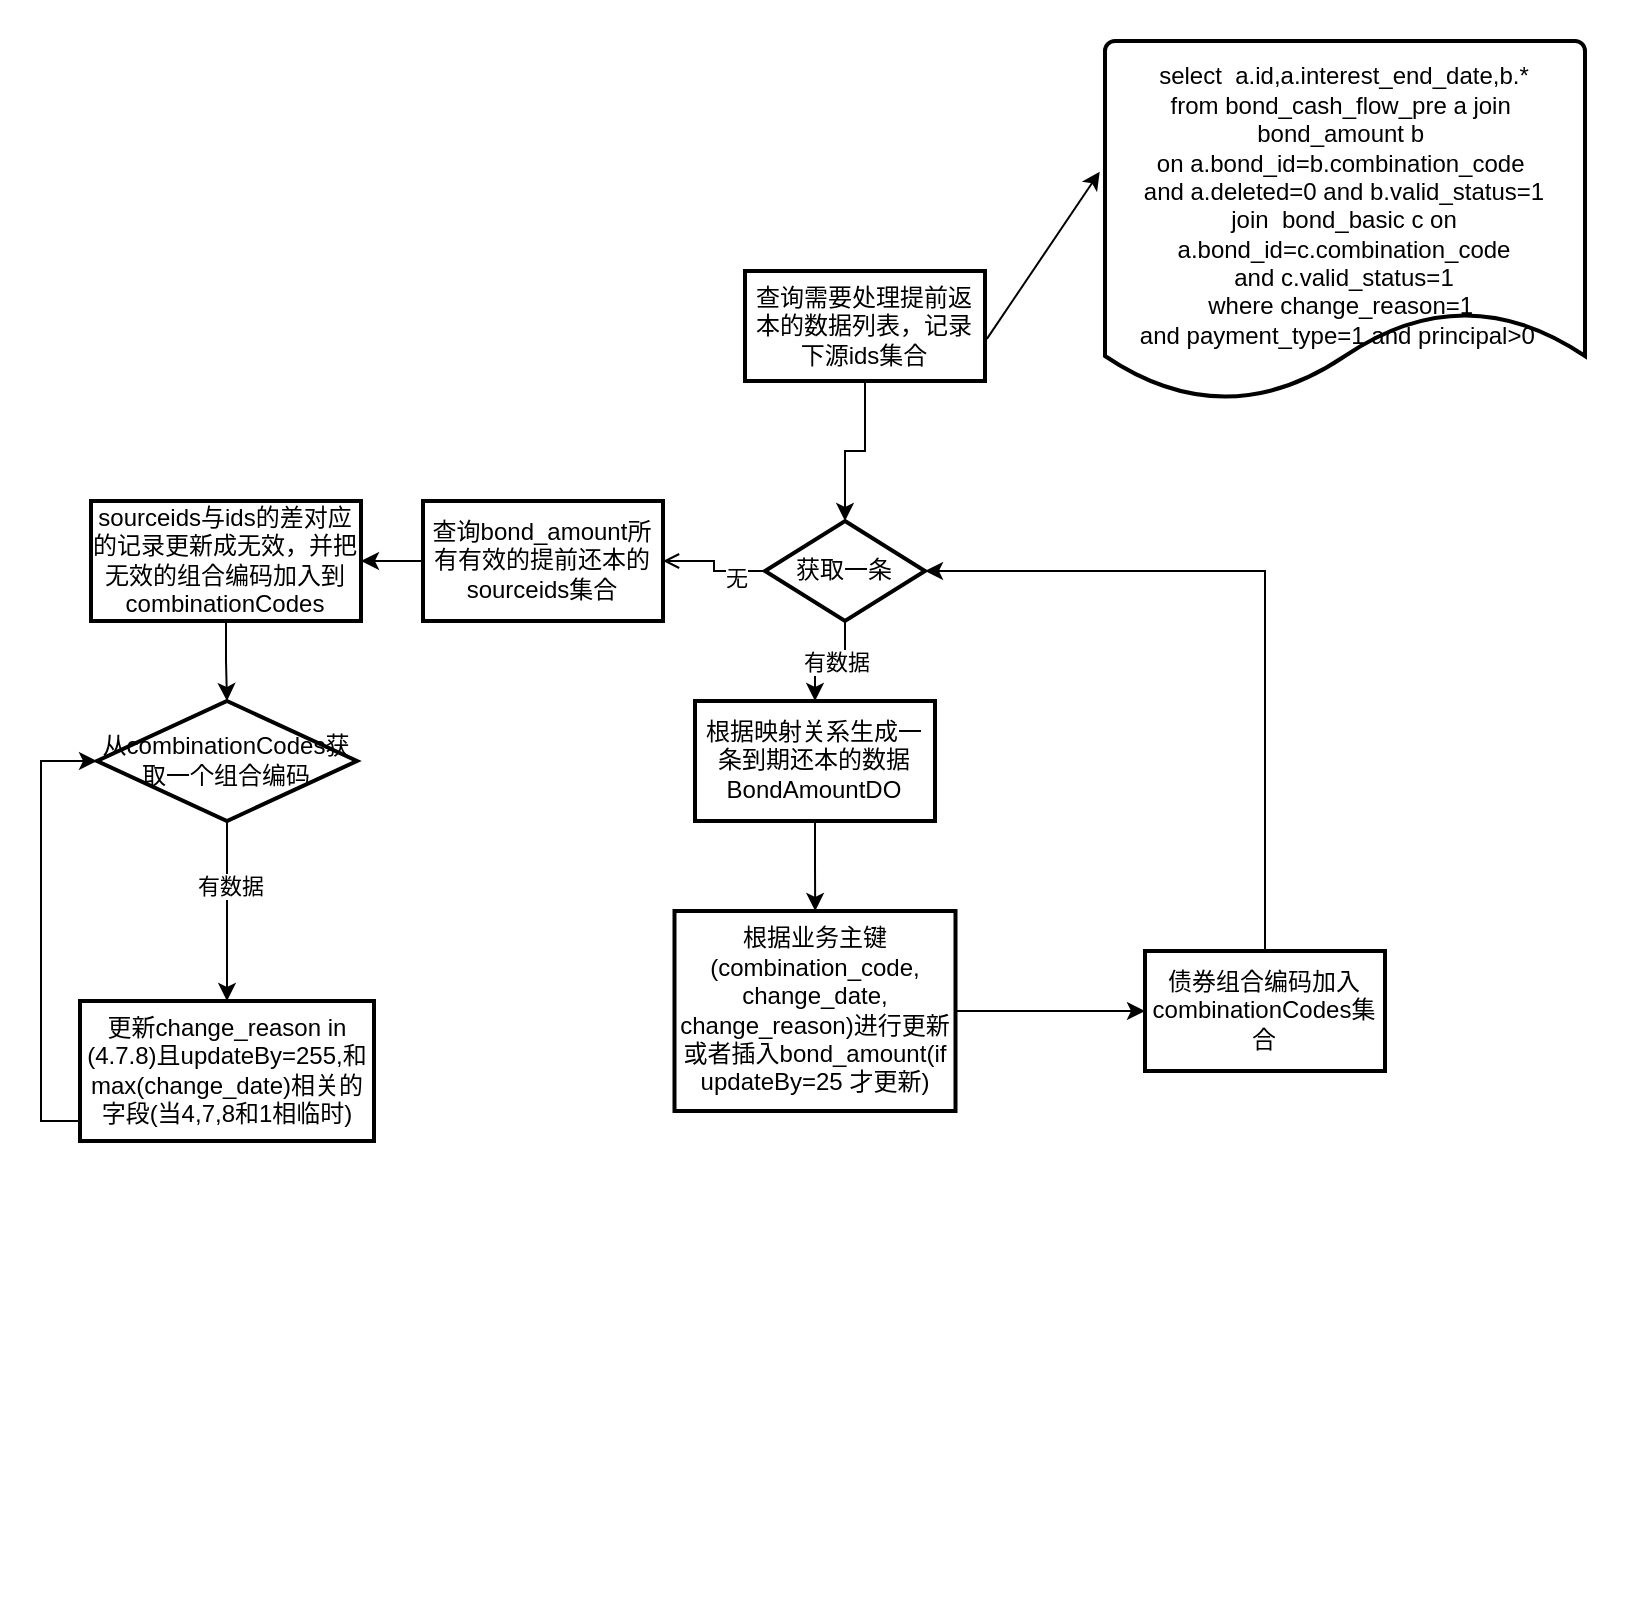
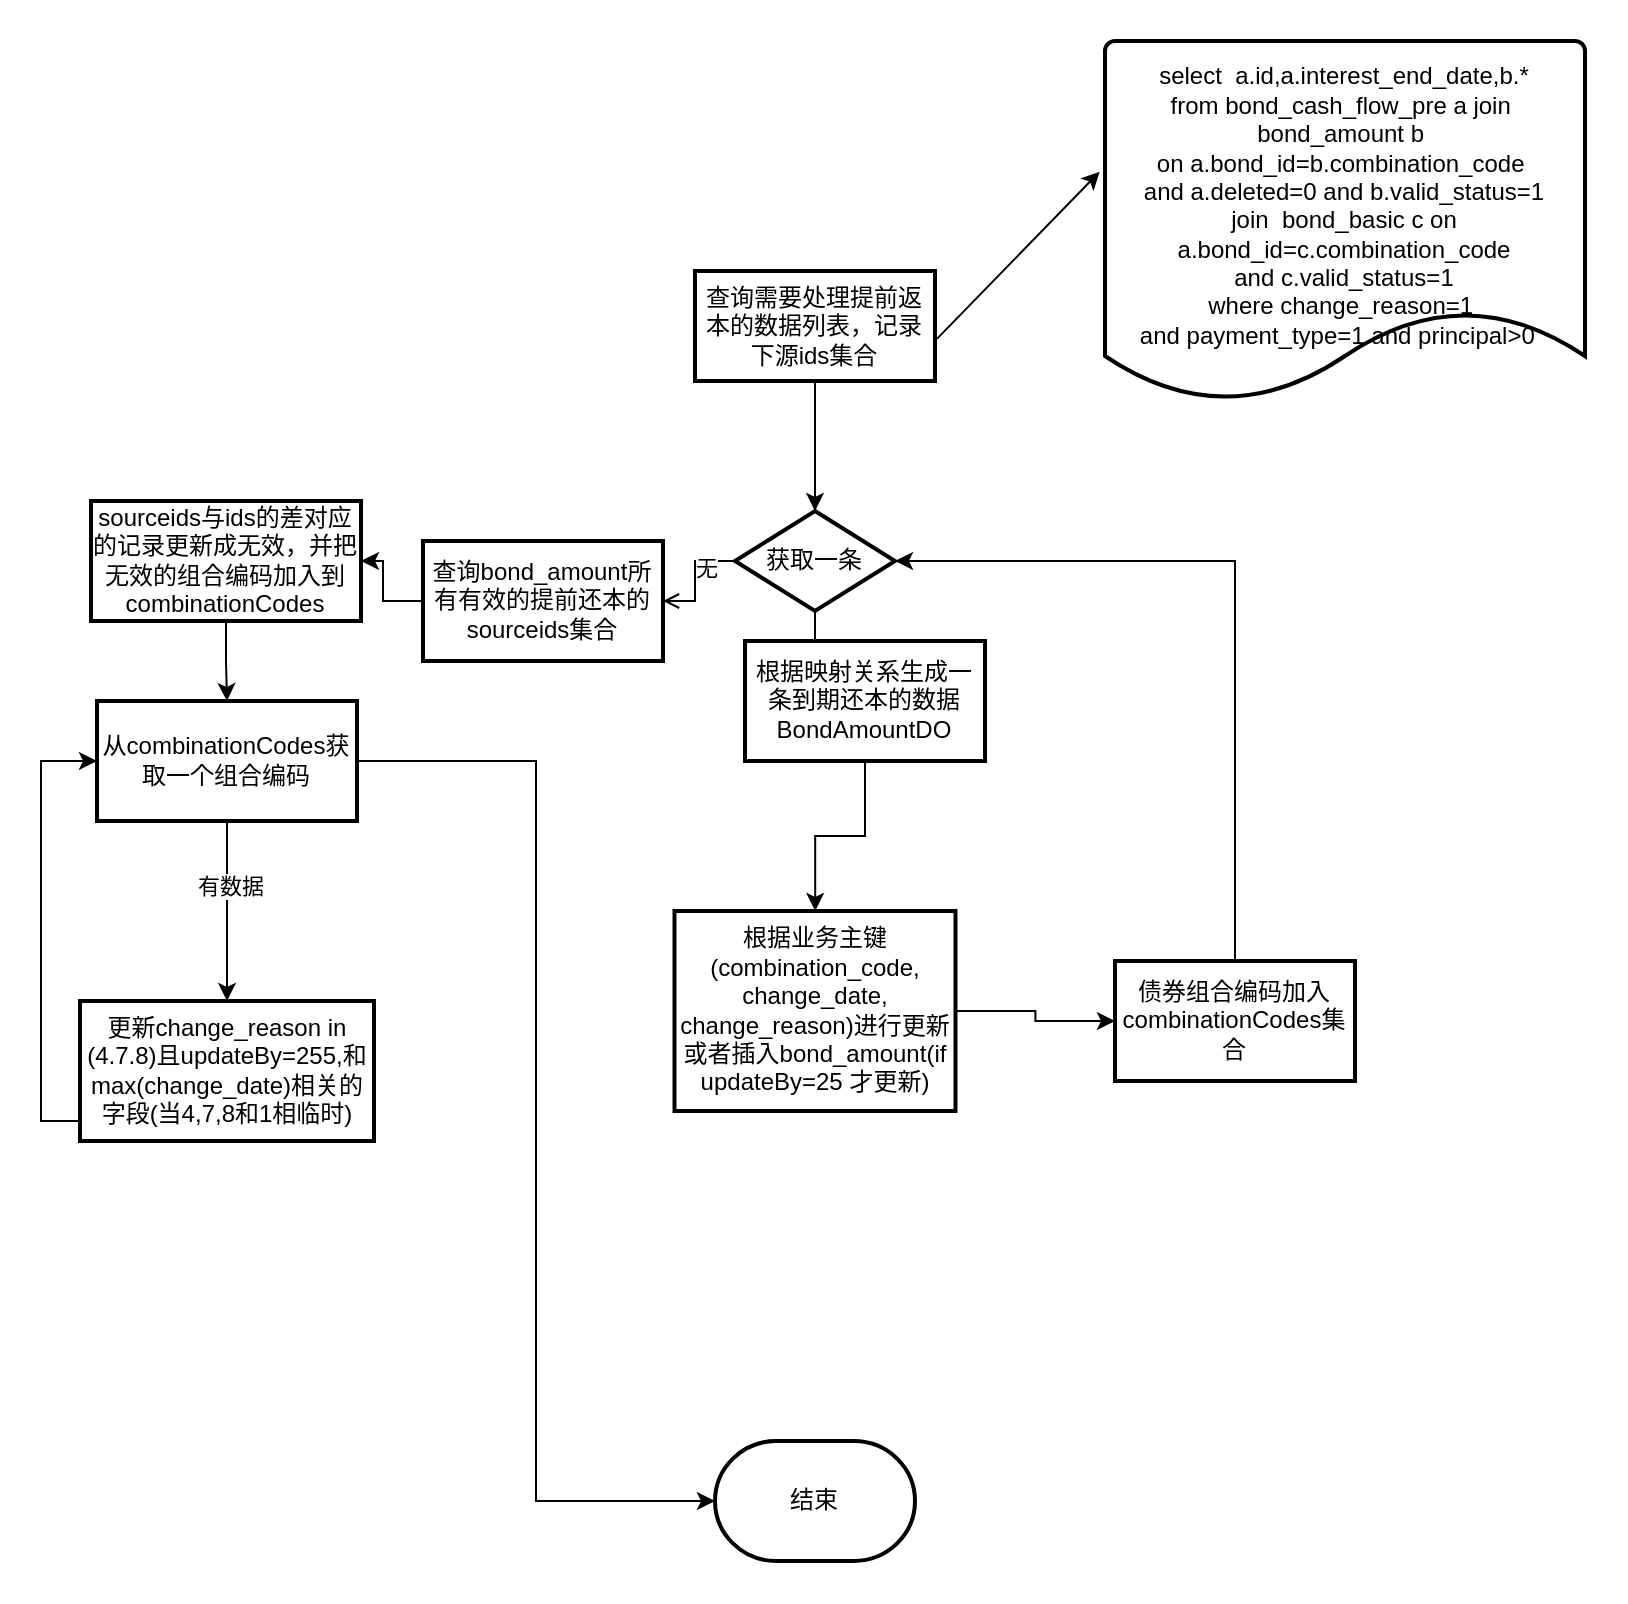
node "查询需要处理提前返本的数据列表，记录下源ids集合": moved (865, 326) -> (815, 326)
node "查询bond_amount所有有效的提前还本的 sourceids集合": moved (543, 561) -> (543, 601)
node "获取一条": moved (845, 571) -> (815, 561)
node "从combinationCodes获 取一个组合编码": shape diamond -> rectangle
node "根据映射关系生成一条到期还本的数据BondAmountDO": moved (815, 761) -> (865, 701)
node "债券组合编码加入combinationCodes集合": moved (1265, 1011) -> (1235, 1021)
edge "从combinationCodes获 取一个组合编码" -> "结束": added
node "结束": added
